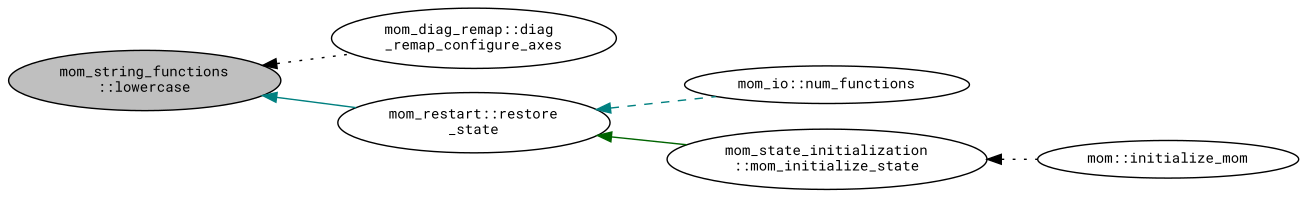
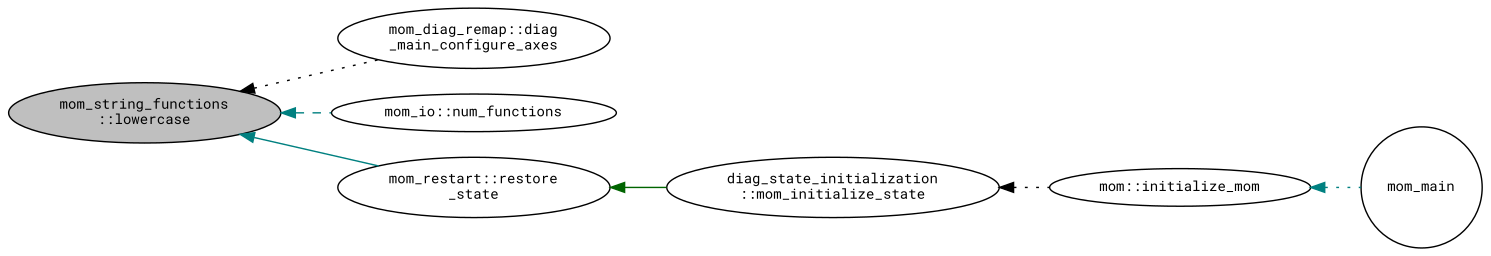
node "mom_diag_remap::diag _remap_configure_axes": label "mom_diag_remap::diag _remap_configure_axes" -> "mom_diag_remap::diag _main_configure_axes"
edge "mom_io::num_functions" -> "mom_restart::restore _state": now "mom_io::num_functions" -> "mom_string_functions ::lowercase"
node "mom_state_initialization ::mom_initialize_state": label "mom_state_initialization ::mom_initialize_state" -> "diag_state_initialization ::mom_initialize_state"
node "mom_main": added
